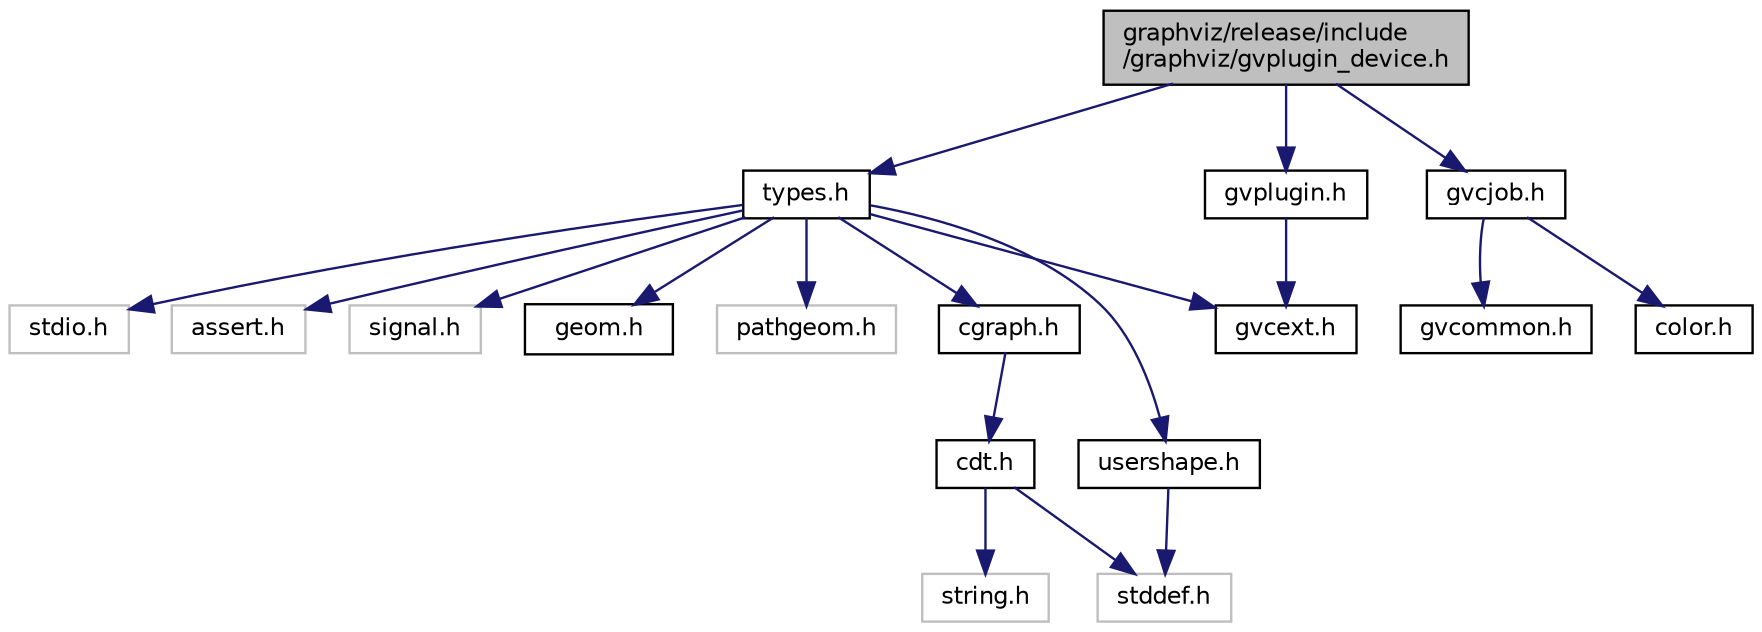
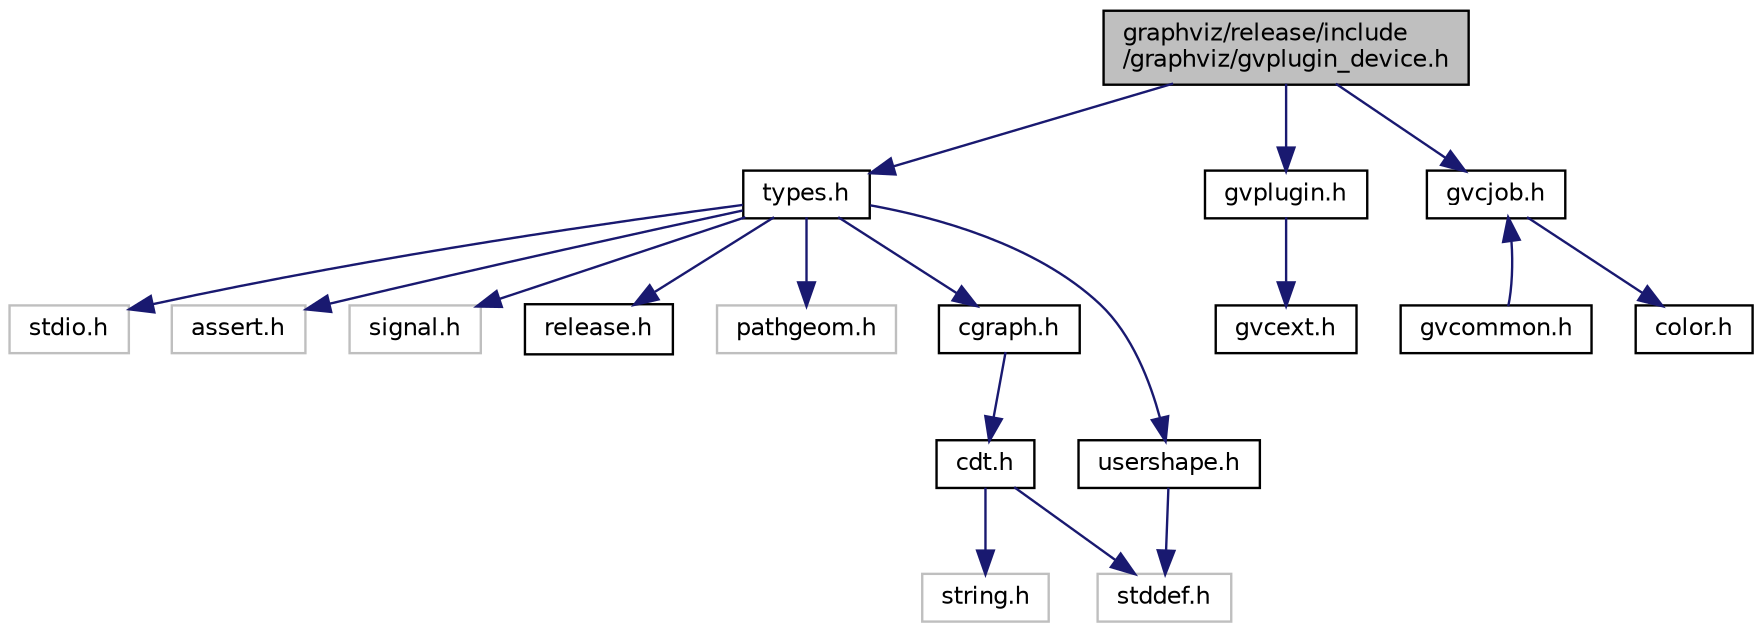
edge "gvcjob.h" -> "gvcommon.h": reversed
edge "types.h" -> "gvcext.h": removed
node "geom.h": label "geom.h" -> "release.h"
